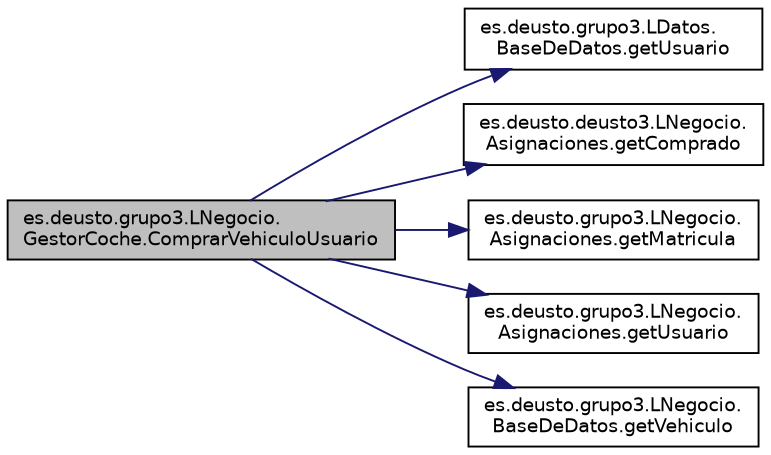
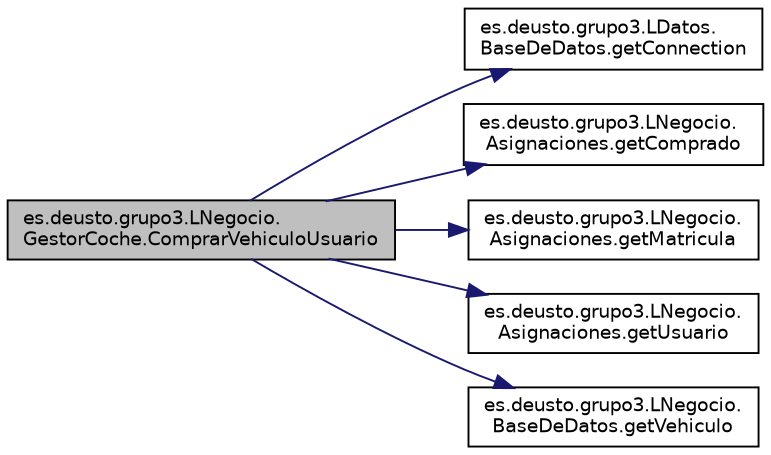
node "es.deusto.grupo3.LDatos. BaseDeDatos.getUsuario": label "es.deusto.grupo3.LDatos. BaseDeDatos.getUsuario" -> "es.deusto.grupo3.LDatos. BaseDeDatos.getConnection"
node "es.deusto.deusto3.LNegocio. Asignaciones.getComprado": label "es.deusto.deusto3.LNegocio. Asignaciones.getComprado" -> "es.deusto.grupo3.LNegocio. Asignaciones.getComprado"
